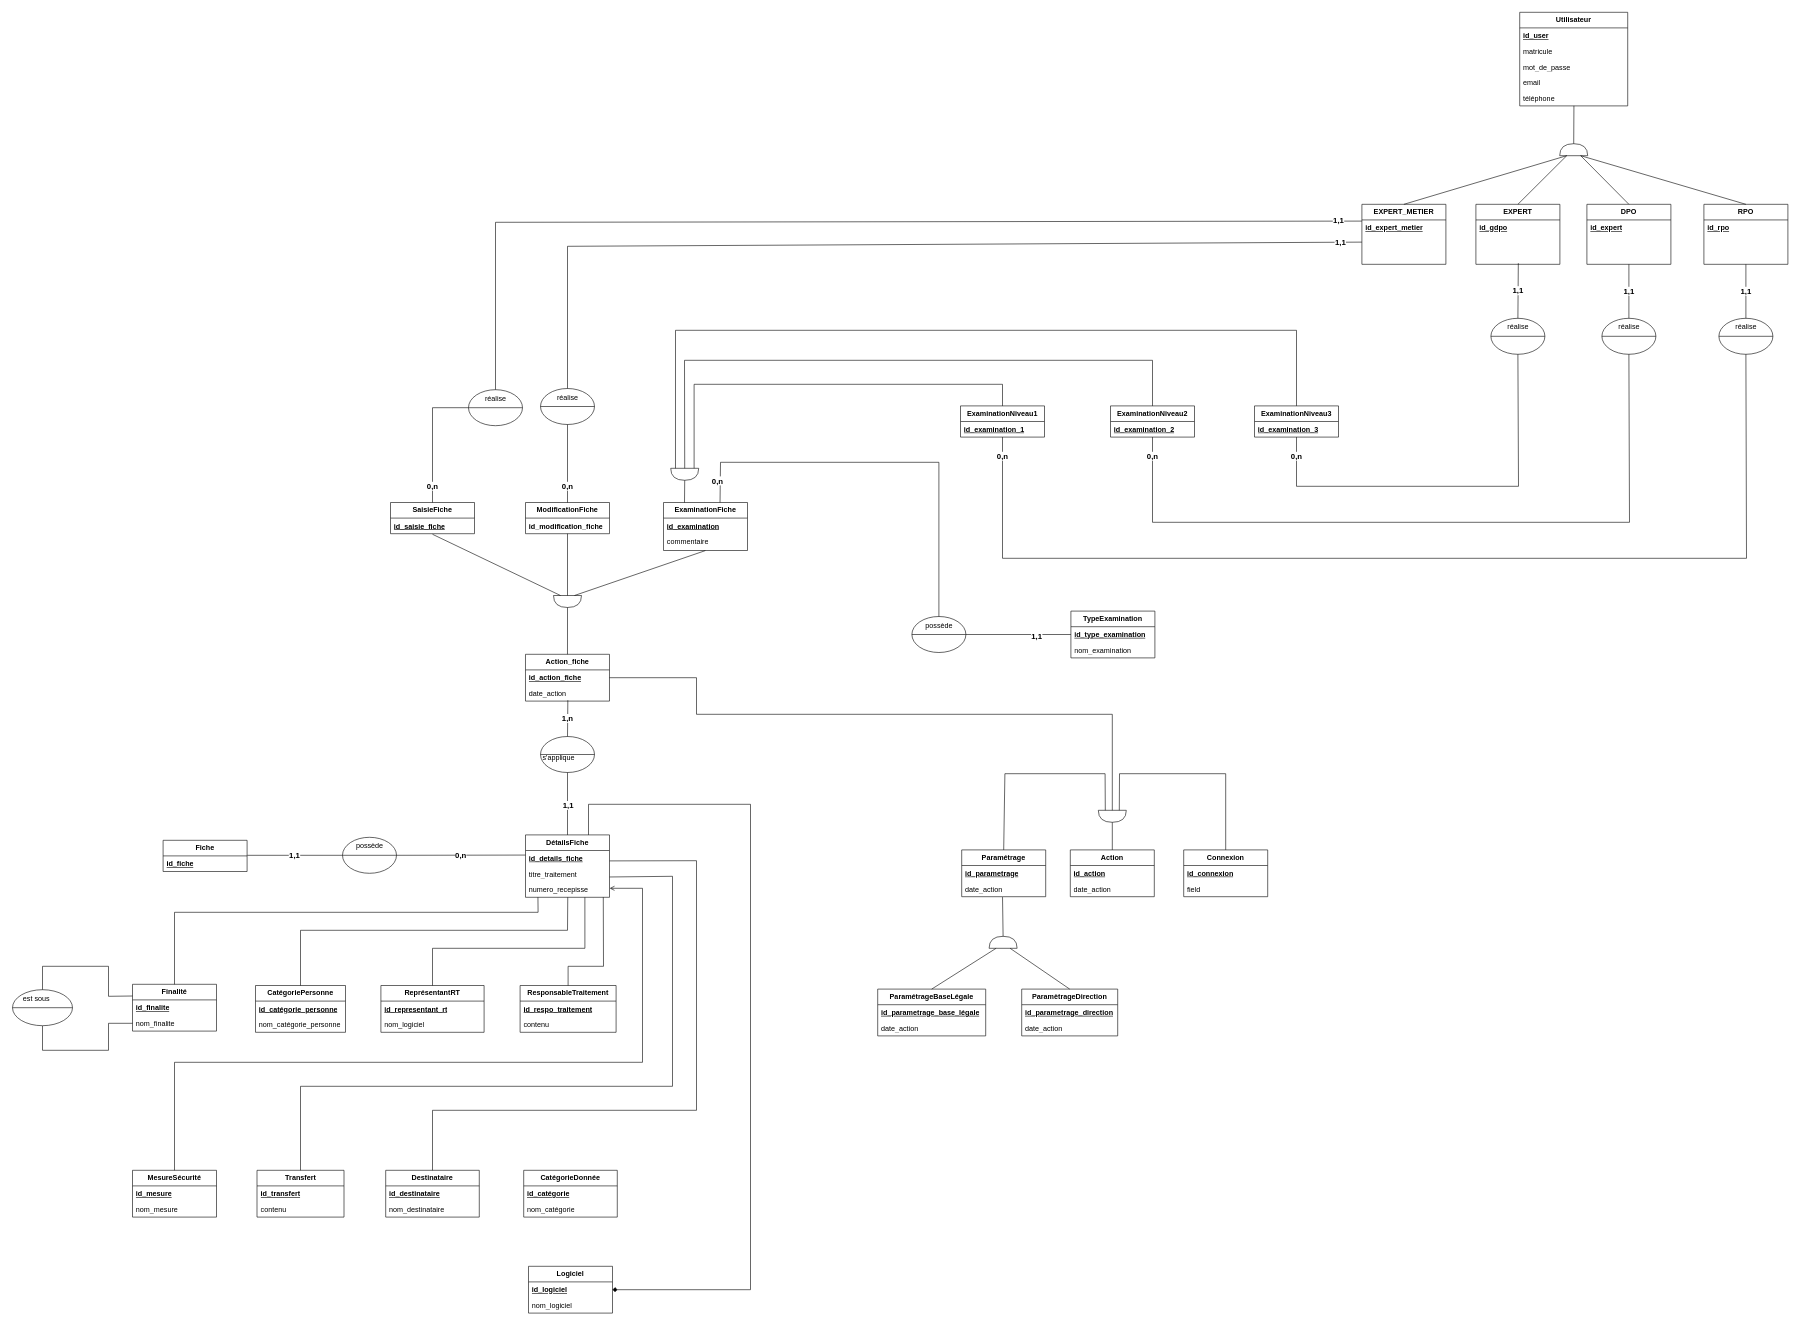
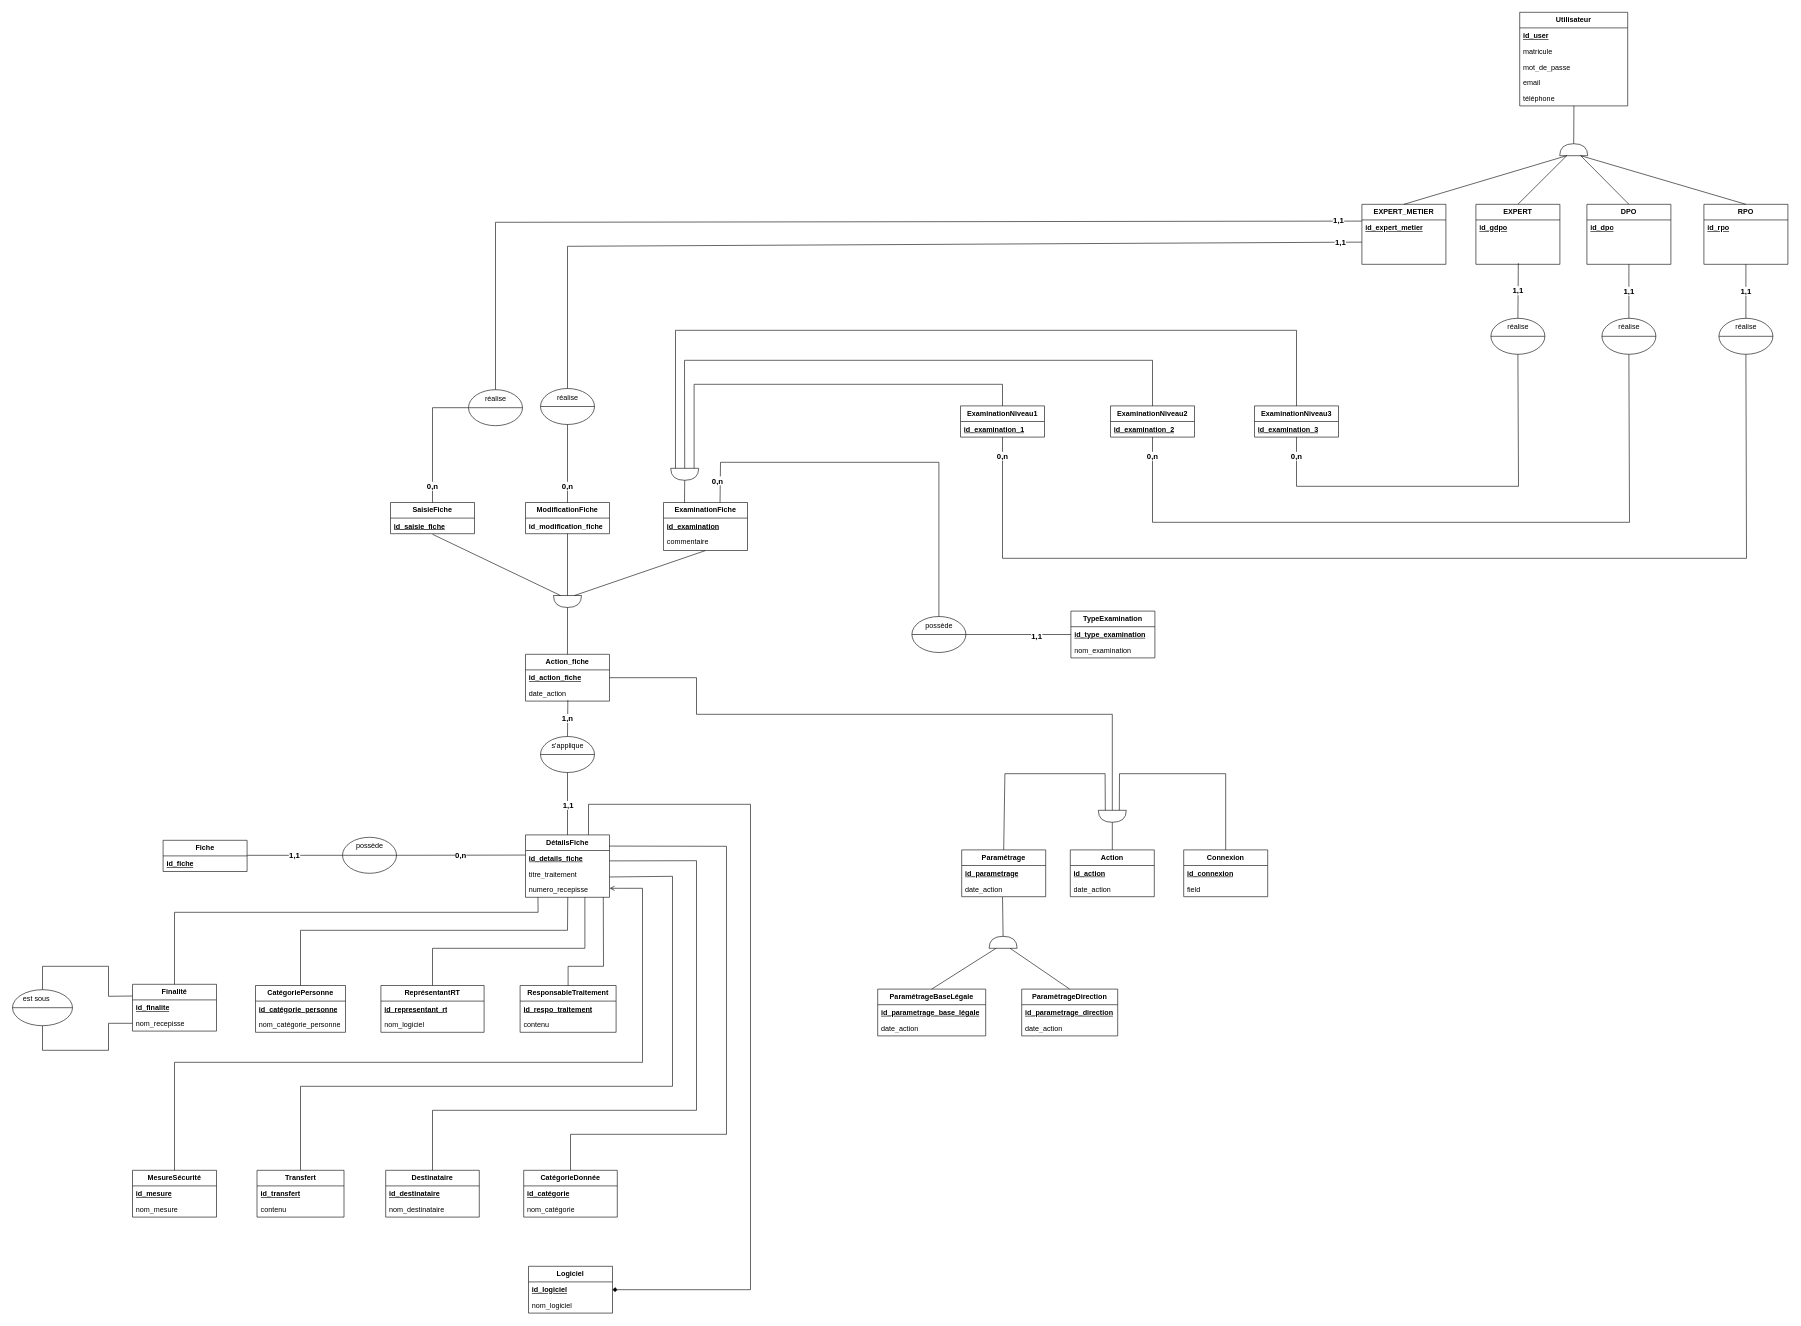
node "id_expert": label "id_expert" -> "id_dpo"
node "s'applique": moved (558, 758) -> (567, 746)
node "nom_finalite": label "nom_finalite" -> "nom_recepisse"
edge "DétailsFiche" -- "CatégorieDonnée": added
